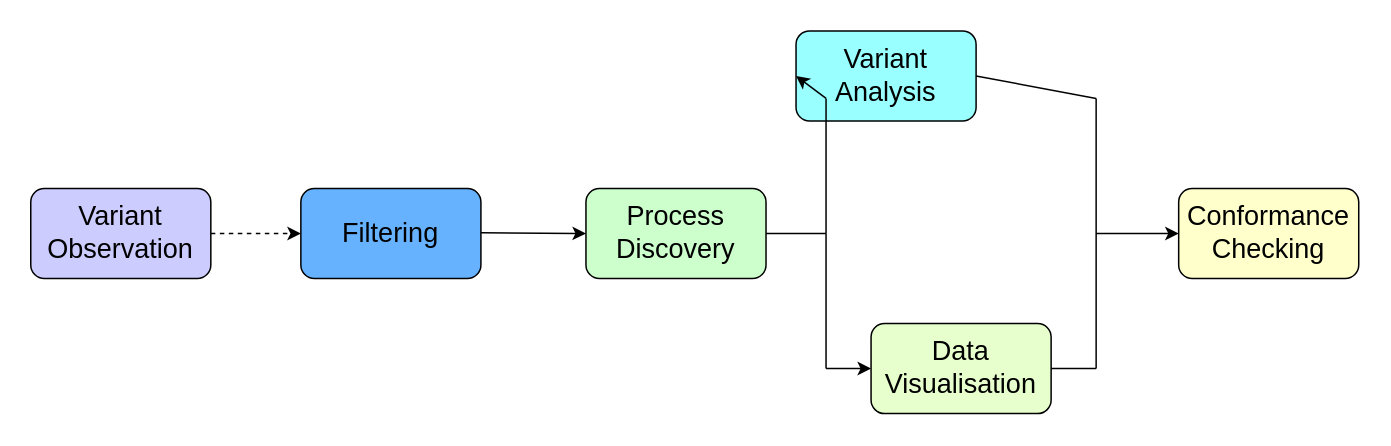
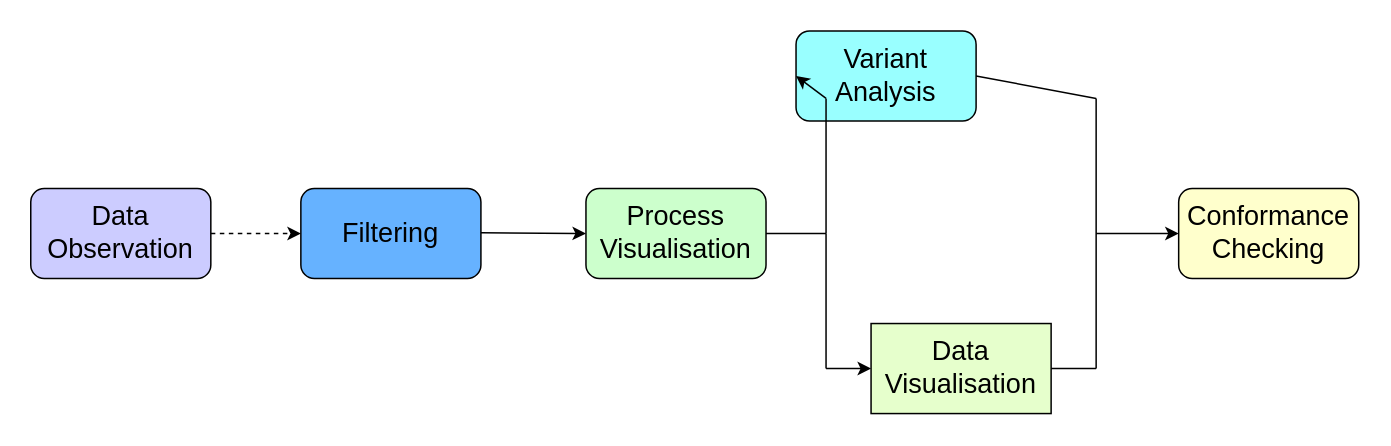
node "Variant Observation": label "Variant Observation" -> "Data Observation"
node "Process Discovery": label "Process Discovery" -> "Process Visualisation"
node "Data Visualisation": shape rounded rectangle -> rectangle
